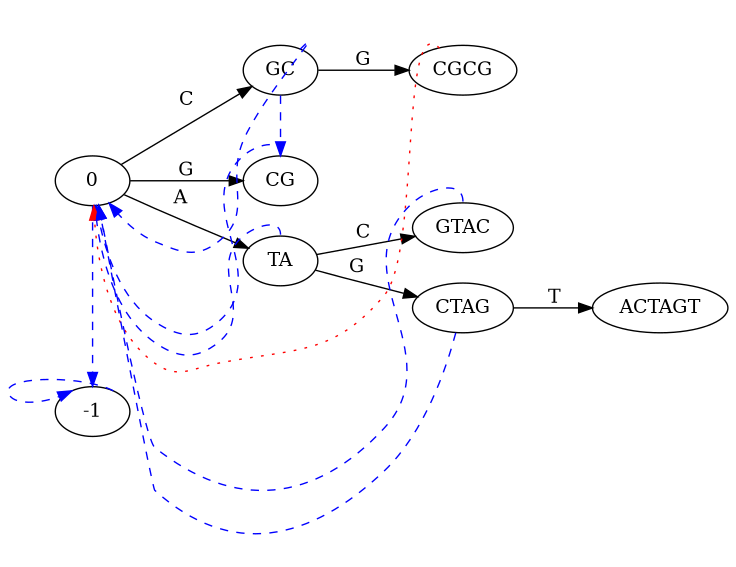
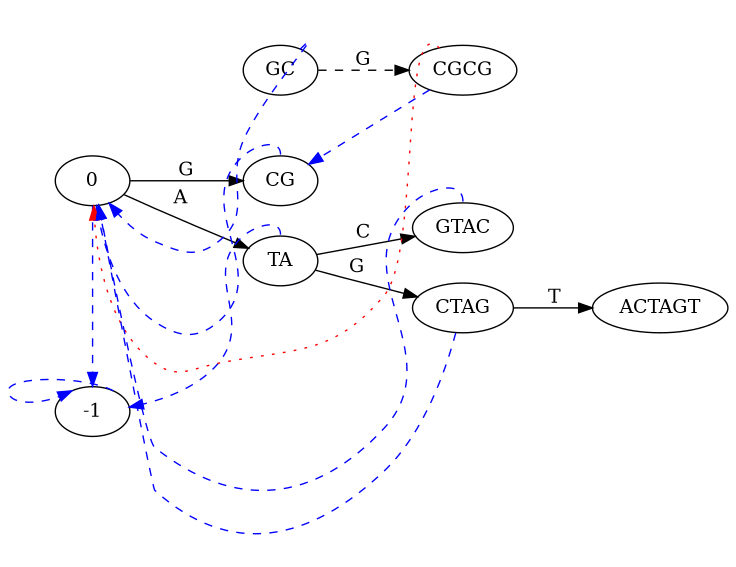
edge "GC" -> "CGCG": style solid -> dashed
edge "GC" -> "CG": now "CGCG" -> "CG"
edge "0" -> "GC": removed, label "C"
edge "TA" -> "0": now "TA" -> "-1"
